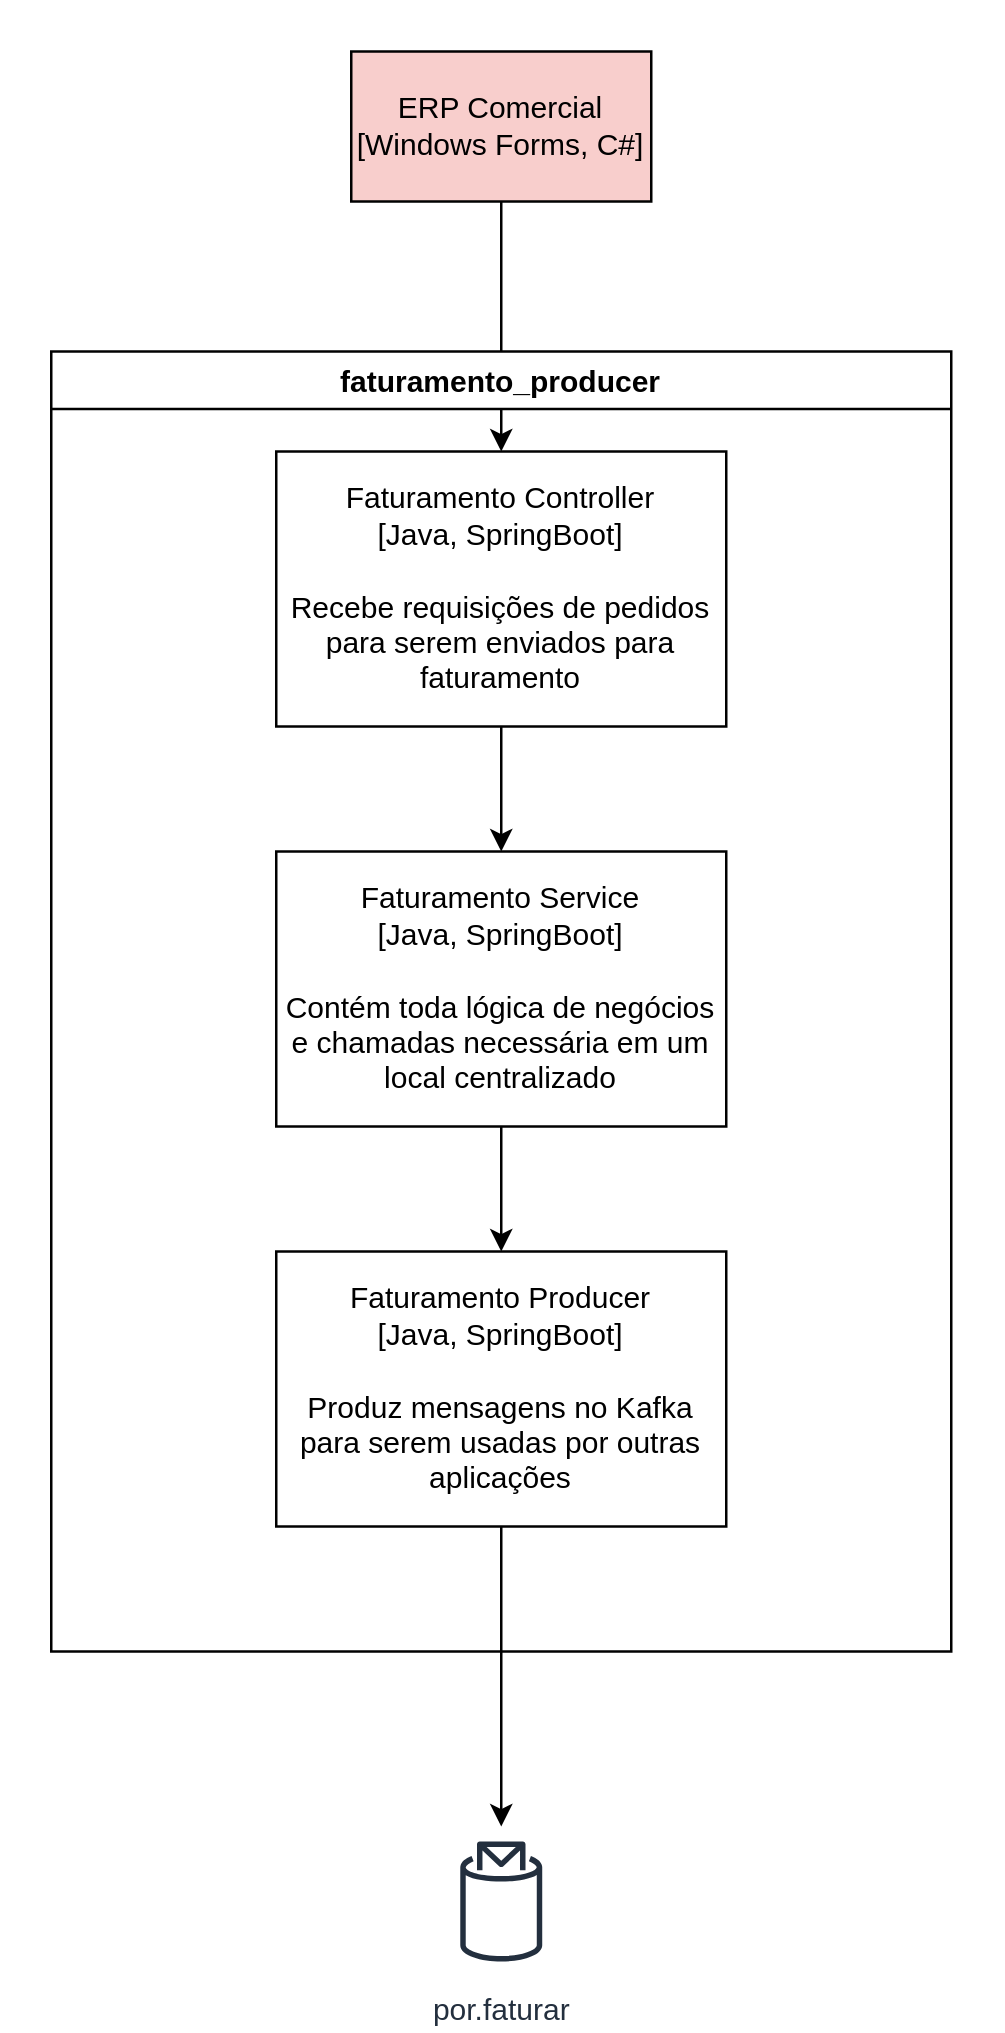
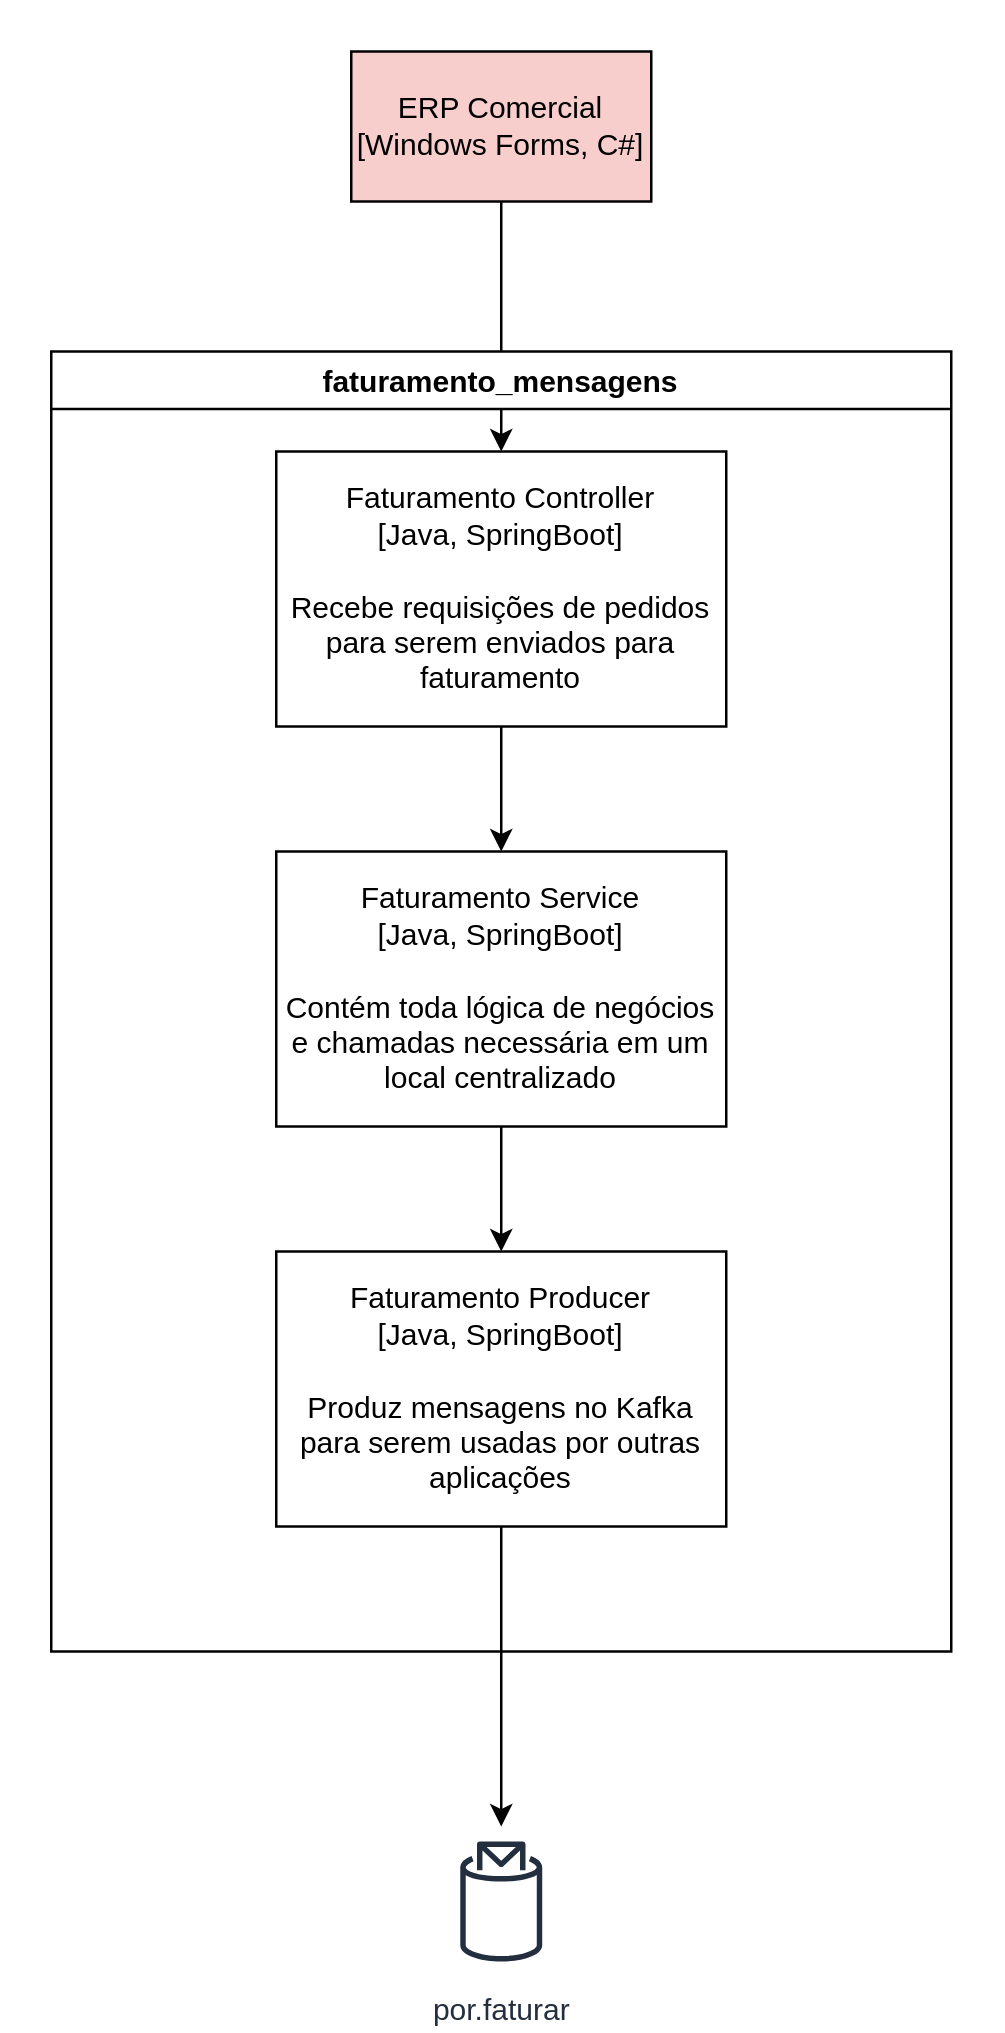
node "faturamento_producer": label "faturamento_producer" -> "faturamento_mensagens"
